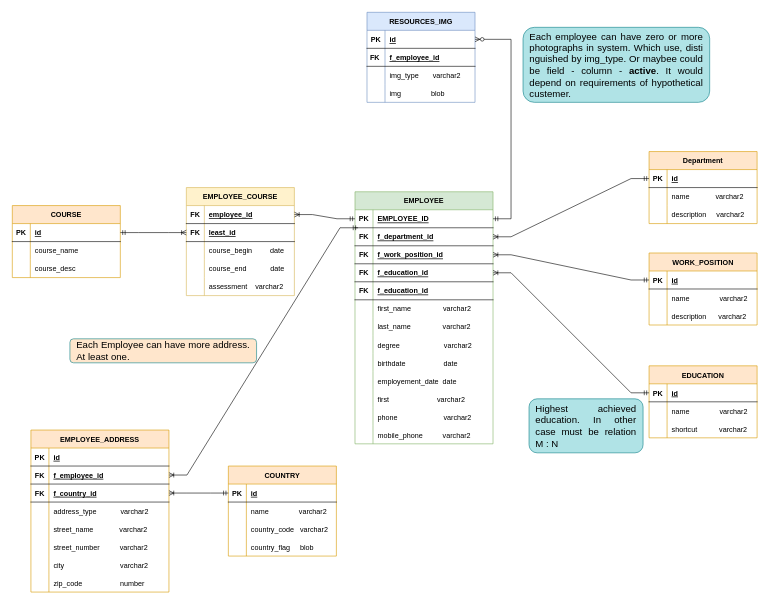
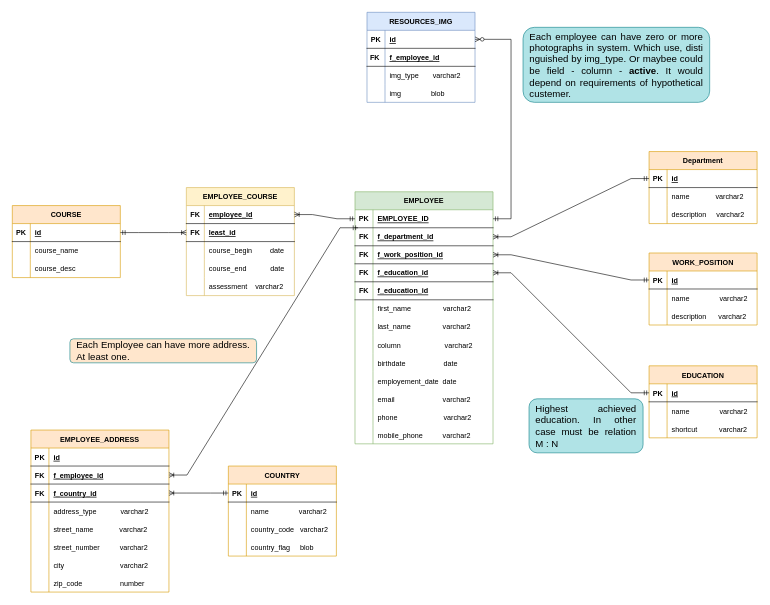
node "degree varchar2": label "degree varchar2" -> "column varchar2"
node "first varchar2": label "first varchar2" -> "email varchar2"
